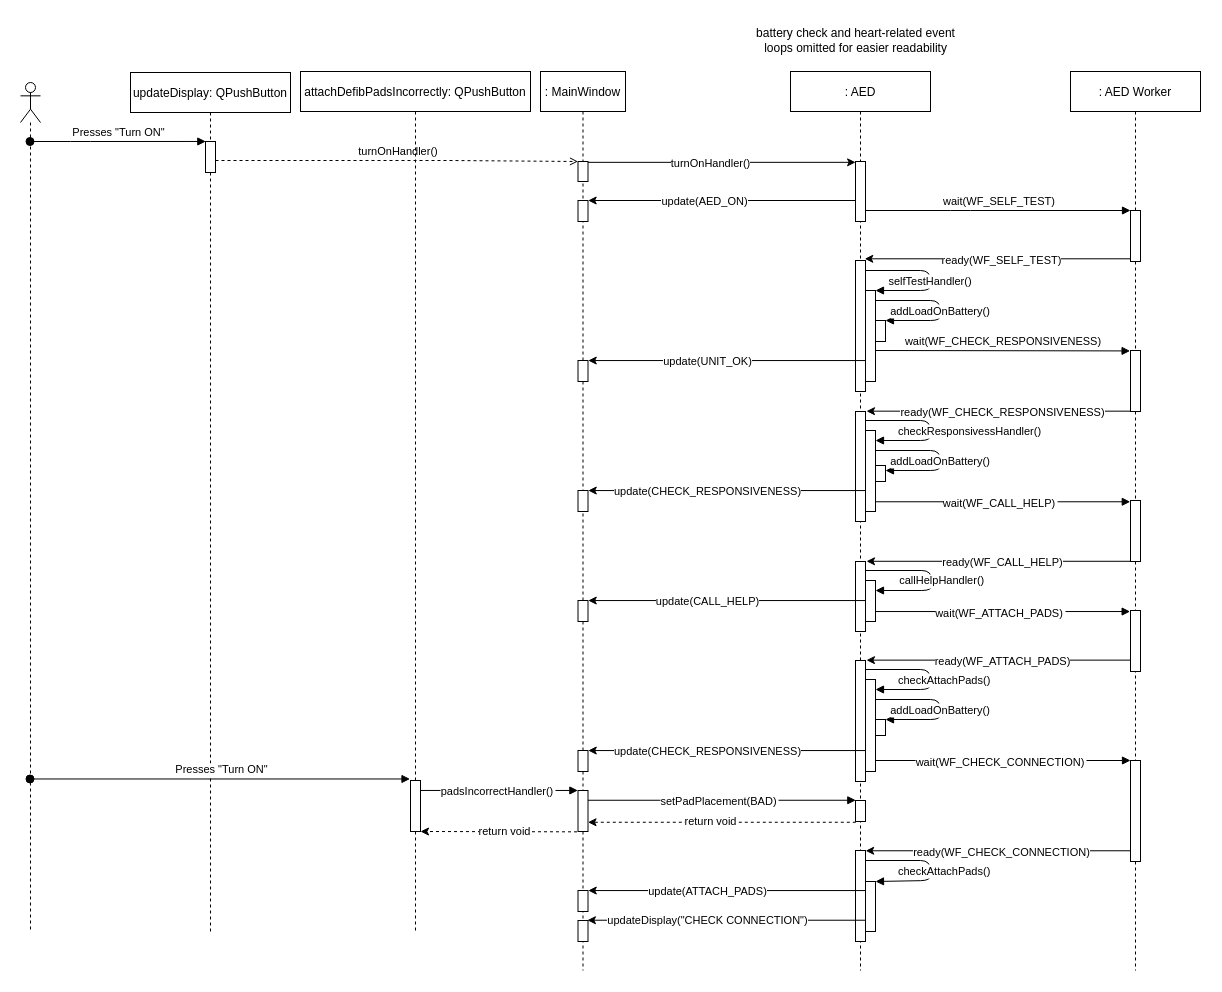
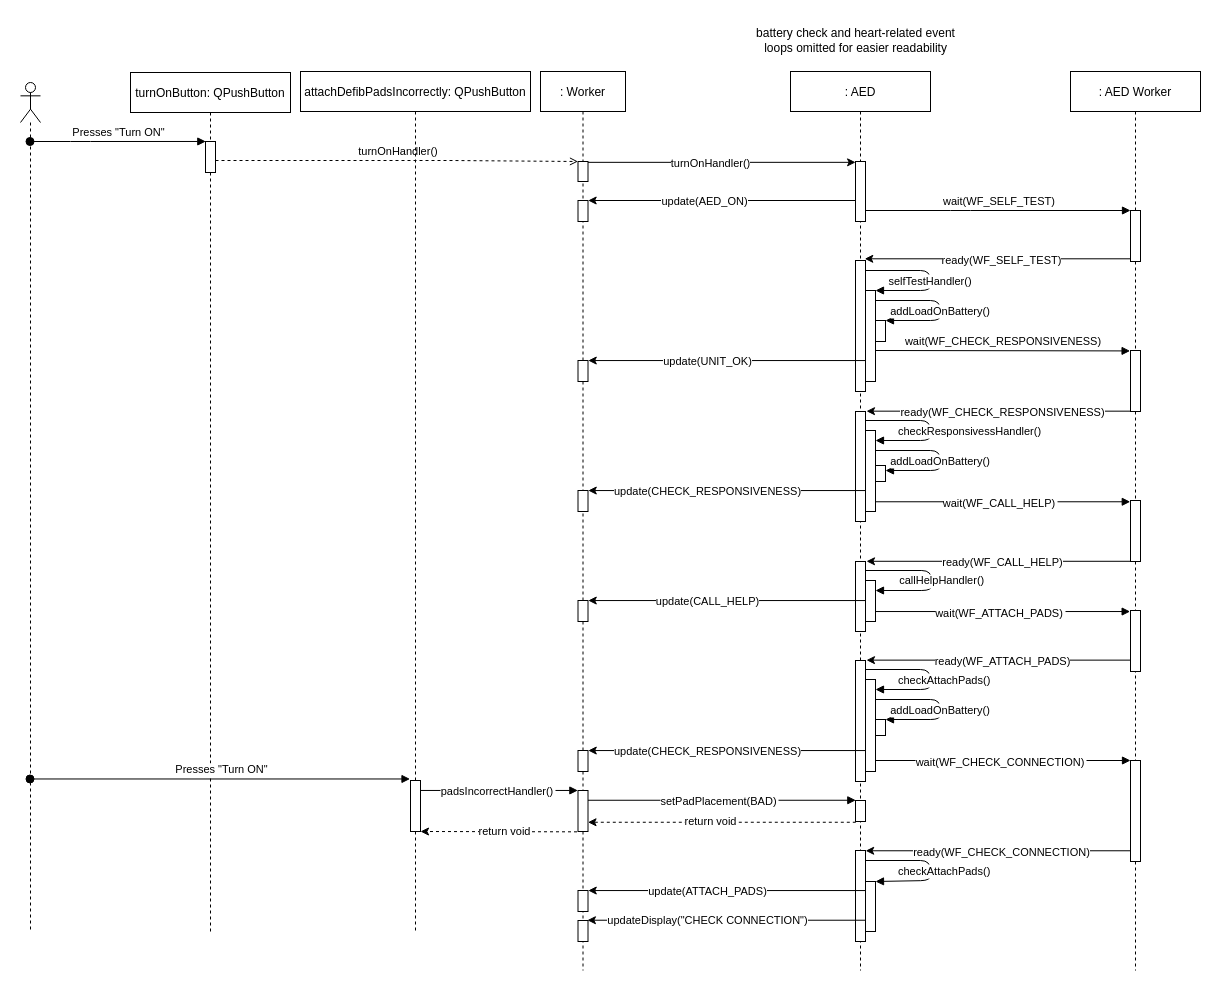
node ": MainWindow": label ": MainWindow" -> ": Worker"
node "updateDisplay: QPushButton": label "updateDisplay: QPushButton" -> "turnOnButton: QPushButton"
